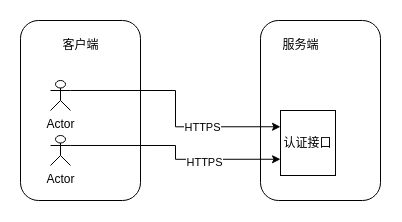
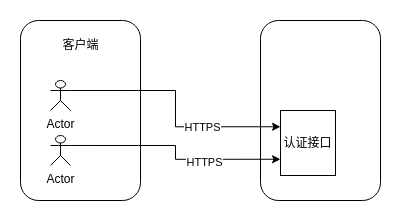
node "服务端": removed
